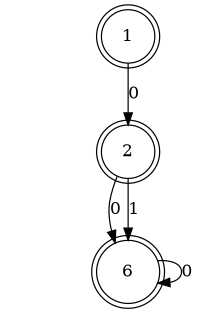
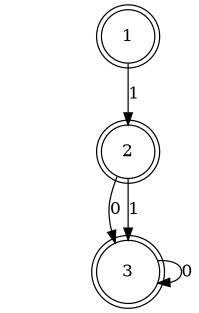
edge "1" -> "2": label "0" -> "1"
node "6": label "6" -> "3"
